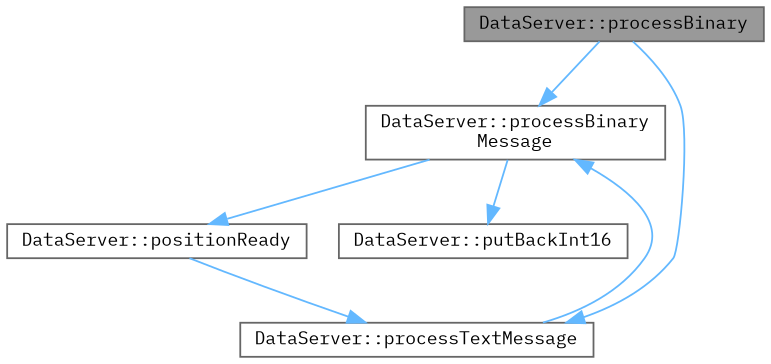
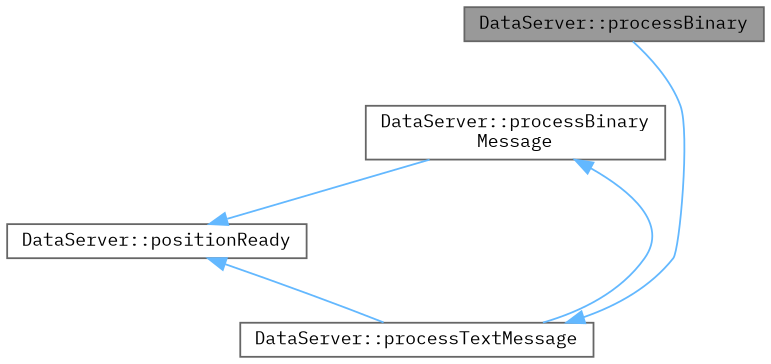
edge "DataServer::processBinary" -> "DataServer::processBinary Message": removed
node "DataServer::putBackInt16": removed
edge "DataServer::positionReady" -> "DataServer::processTextMessage": reversed
